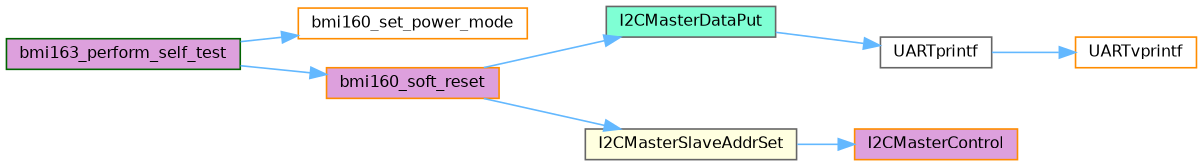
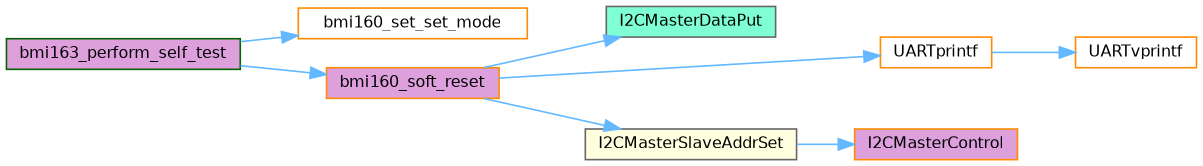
node "bmi160_set_power_mode": label "bmi160_set_power_mode" -> "bmi160_set_set_mode"
edge "I2CMasterDataPut" -> "UARTprintf": now "bmi160_soft_reset" -> "UARTprintf"
node "UARTprintf": color gray40 -> darkorange
